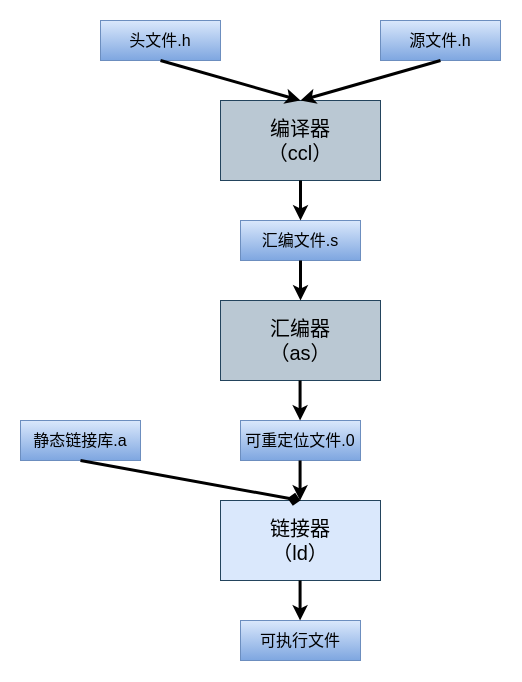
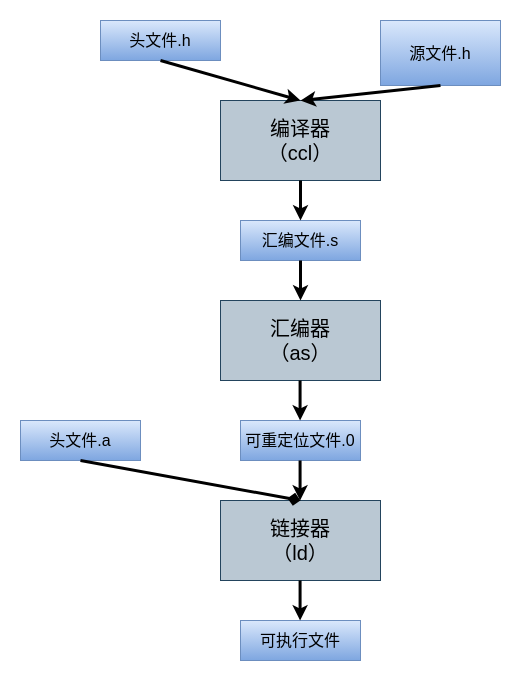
node "源文件.h": size 120x40 -> 120x65
node "静态链接库.a": label "静态链接库.a" -> "头文件.a"
node "链接器 （ld）": fillcolor #dae8fc -> #bac8d3
